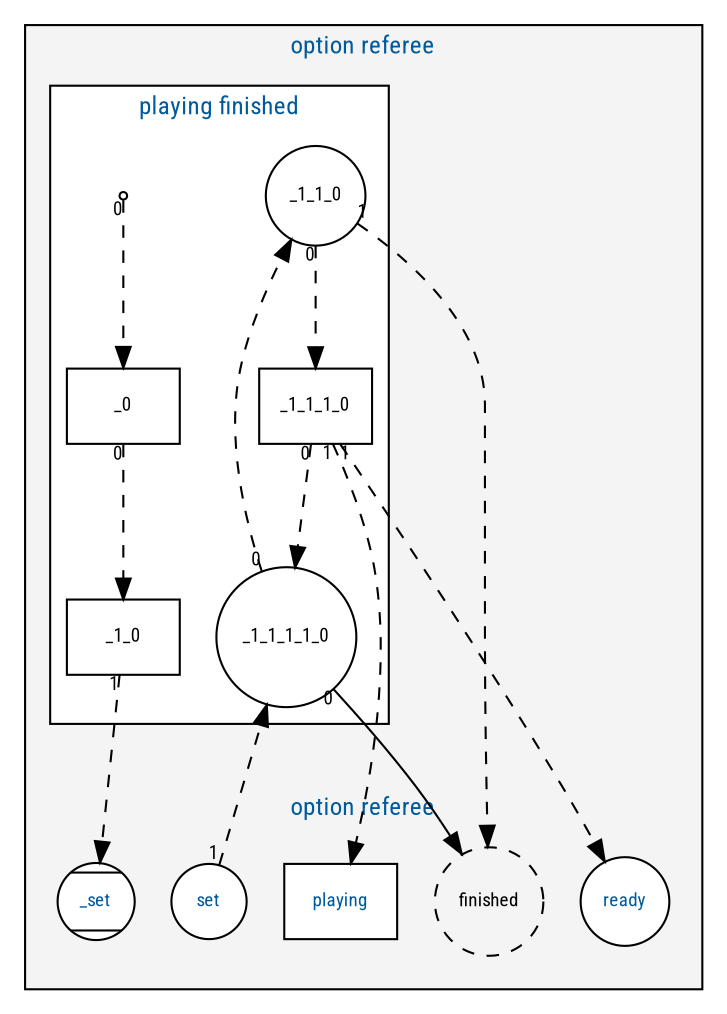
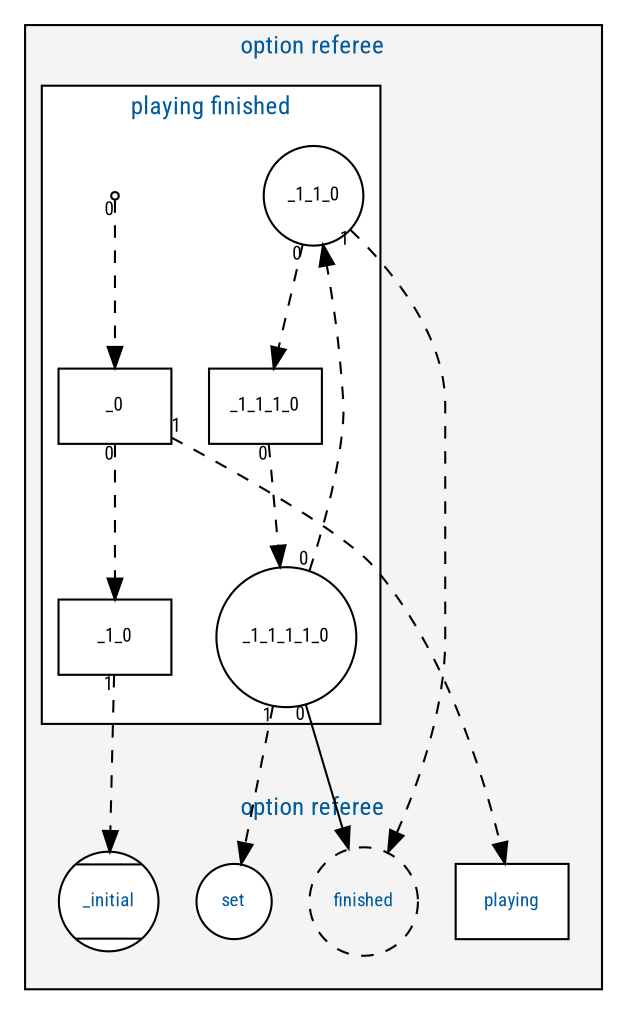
edge "_1_1_1_0" -> "playing": now "_0" -> "playing"
edge "set" -> "_1_1_1_1_0": reversed
node "_set": label "_set" -> "_initial"
node "finished": fontcolor black -> #005a9c
node "ready": removed
